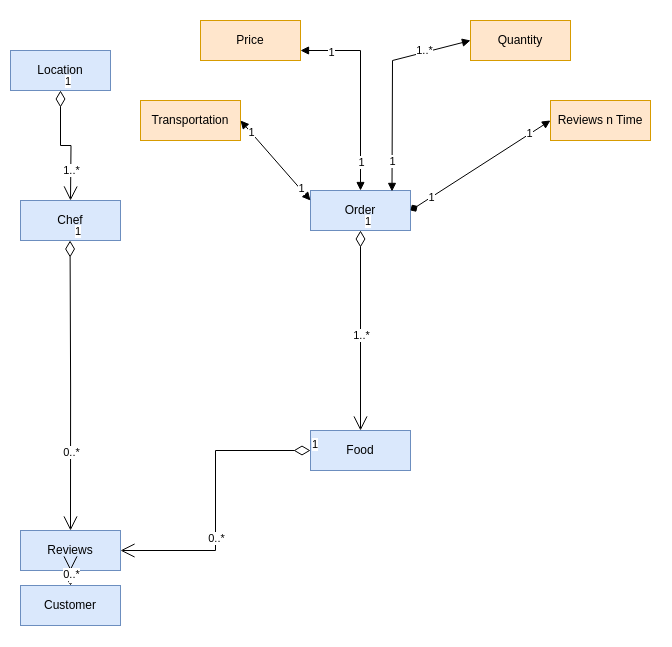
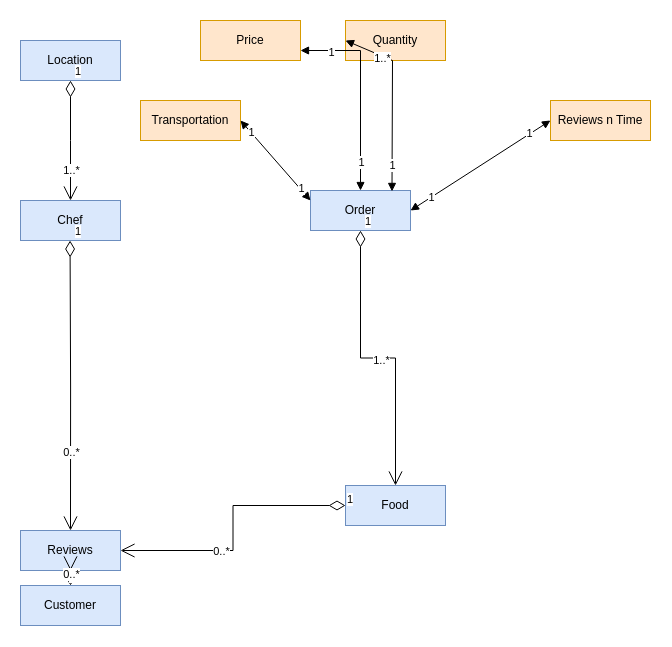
node "Quantity": moved (521, 41) -> (396, 41)
node "Location": moved (61, 71) -> (71, 61)
edge "Reviews n Time" -- "Order": arrowhead diamond -> block
node "Food": moved (361, 451) -> (396, 506)
